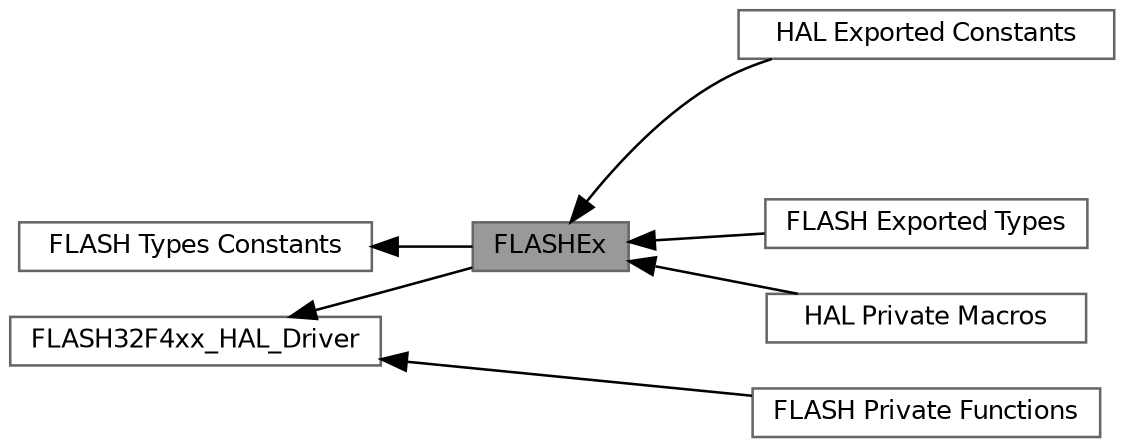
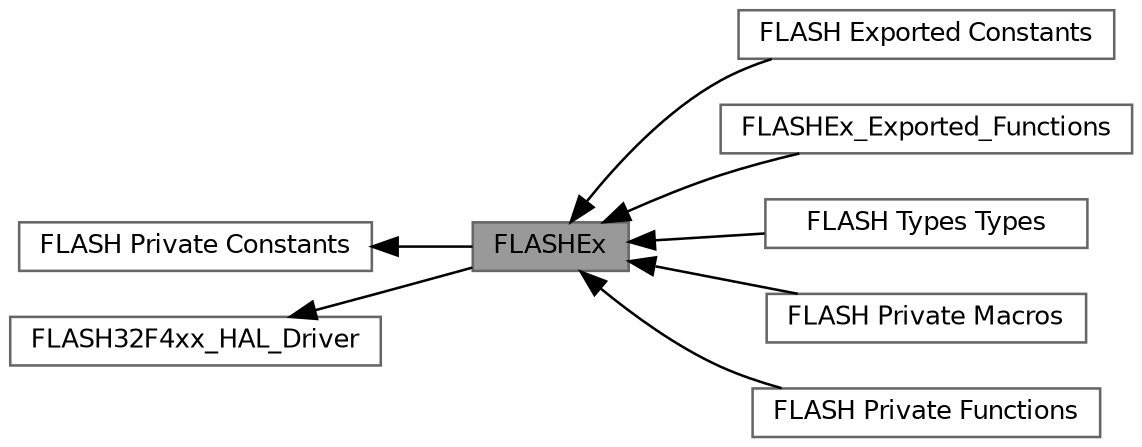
node "HAL Exported Constants": label "HAL Exported Constants" -> "FLASH Exported Constants"
node "FLASHEx_Exported_Functions": added
node "FLASH Exported Types": label "FLASH Exported Types" -> "FLASH Types Types"
node "FLASH Types Constants": label "FLASH Types Constants" -> "FLASH Private Constants"
node "HAL Private Macros": label "HAL Private Macros" -> "FLASH Private Macros"
edge "FLASH Private Functions" -> "FLASH32F4xx_HAL_Driver": now "FLASH Private Functions" -> "FLASHEx"
